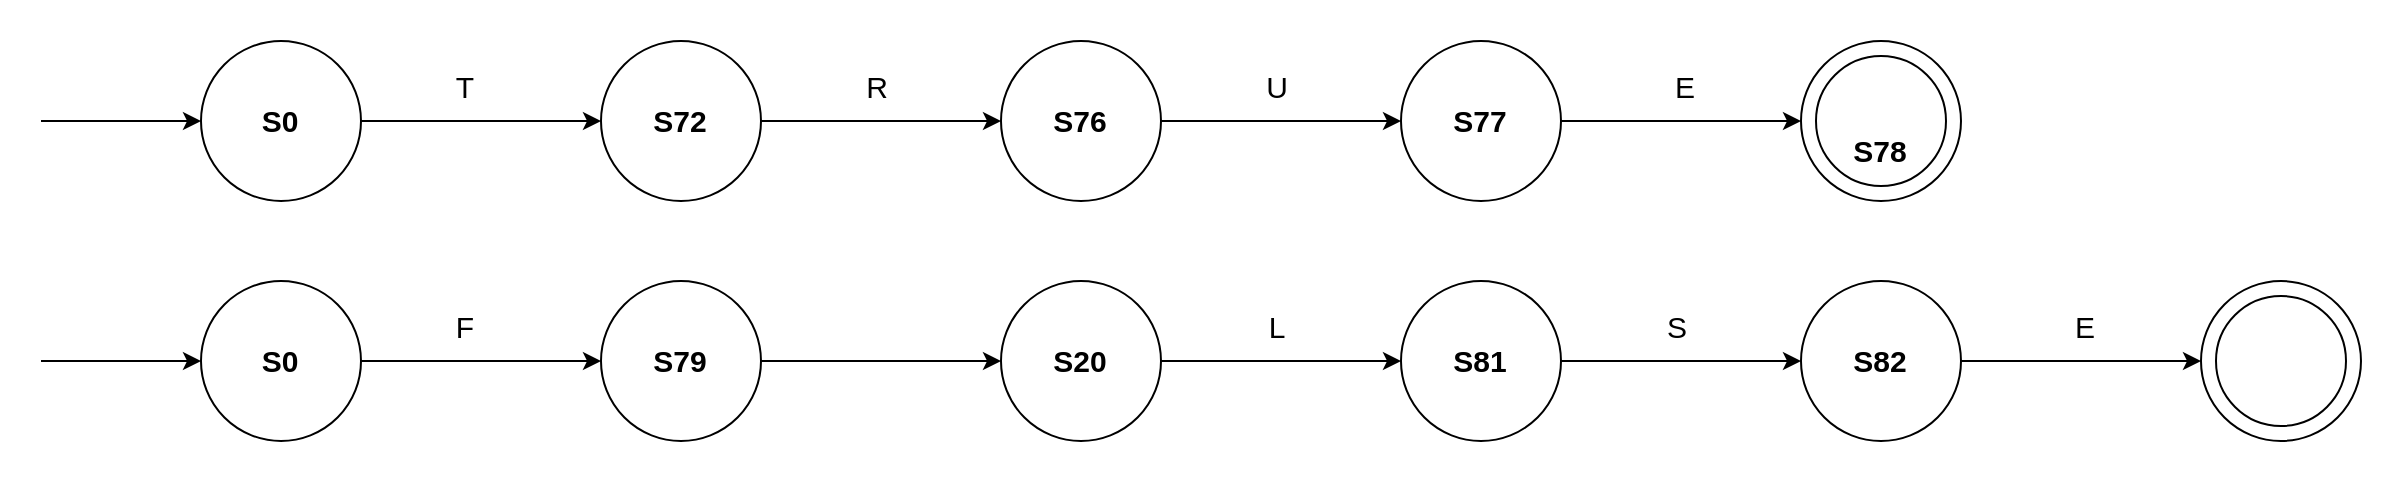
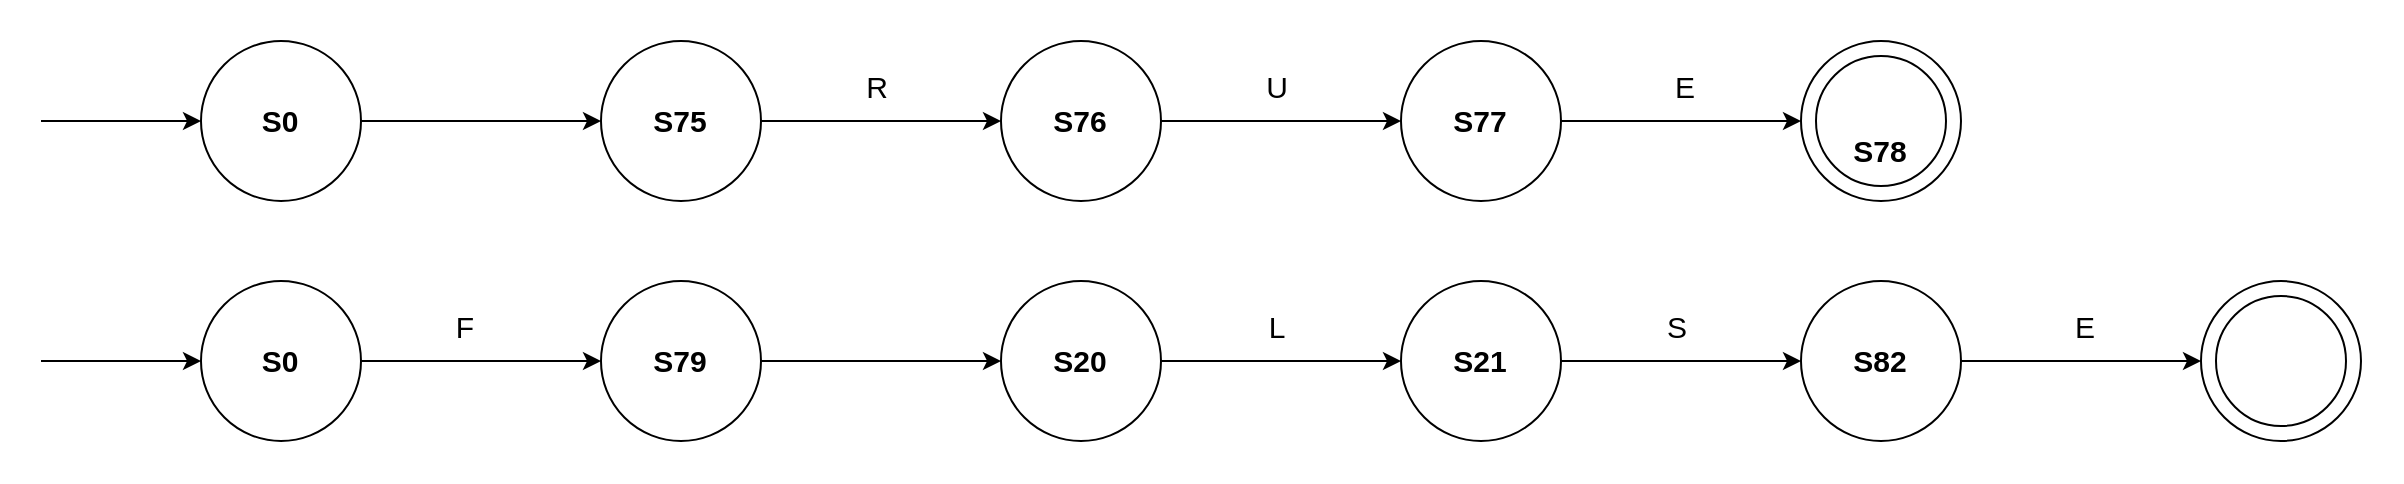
node "T": removed
node "S72": label "S72" -> "S75"
node "S81": label "S81" -> "S21"
